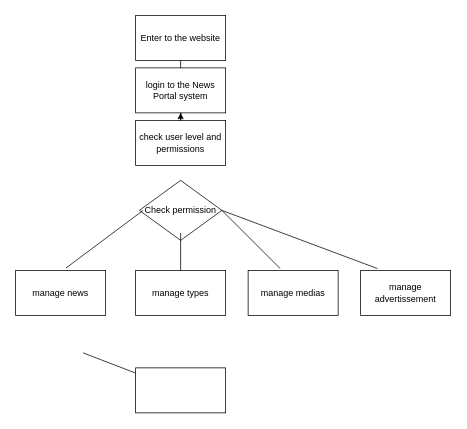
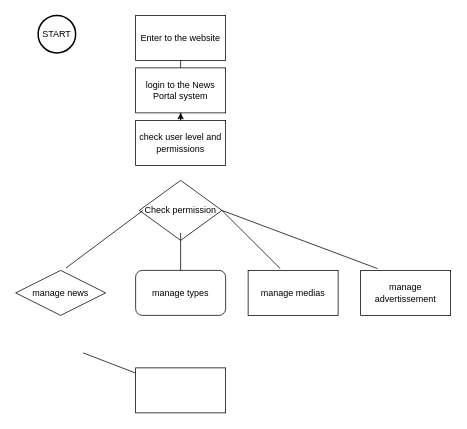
node "START": added
node "manage news": shape rectangle -> diamond
node "manage types": shape rectangle -> rounded rectangle
